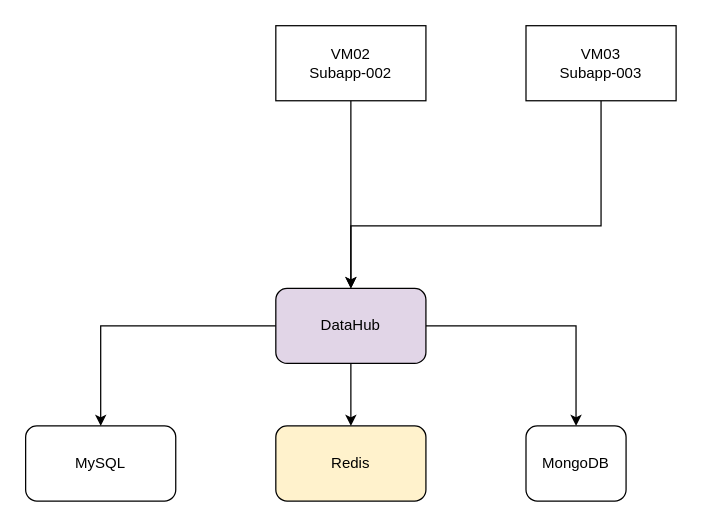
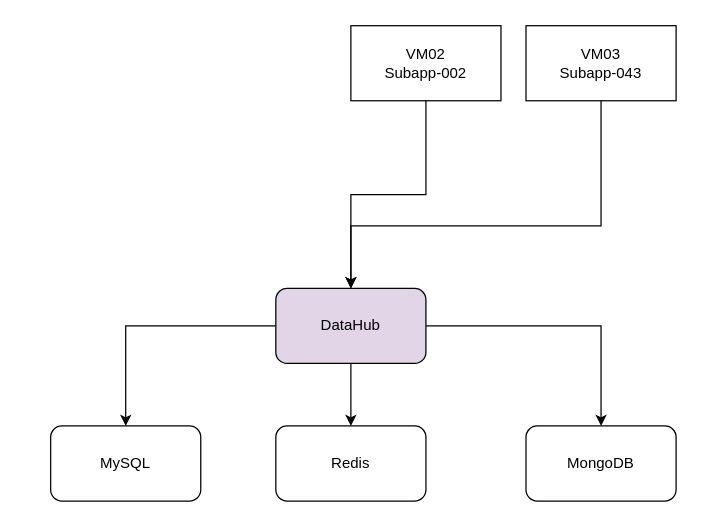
node "VM02 Subapp-002": moved (351, 63) -> (426, 63)
node "VM03 Subapp-003": label "VM03 Subapp-003" -> "VM03 Subapp-043"
node "MySQL": moved (101, 463) -> (126, 463)
node "Redis": fillcolor #fff2cc -> #ffffff
node "MongoDB": size 100x75 -> 150x75
